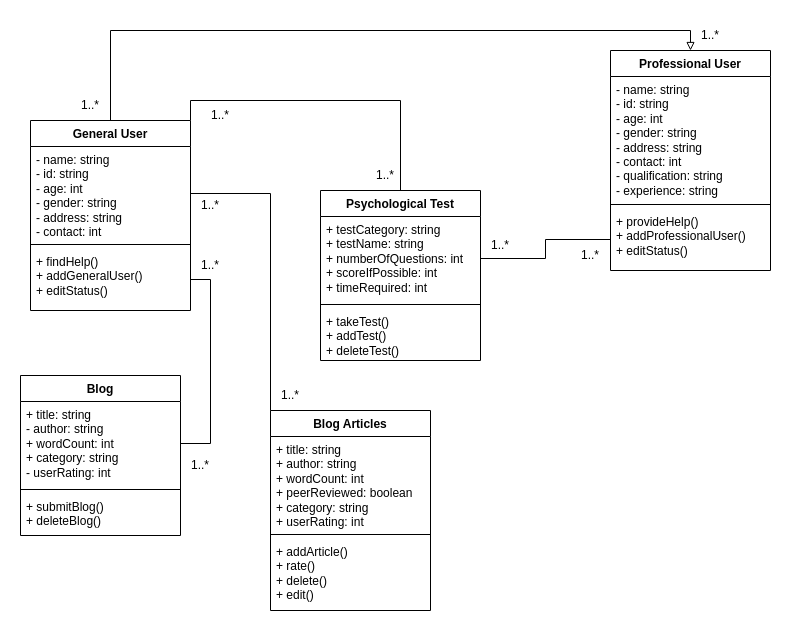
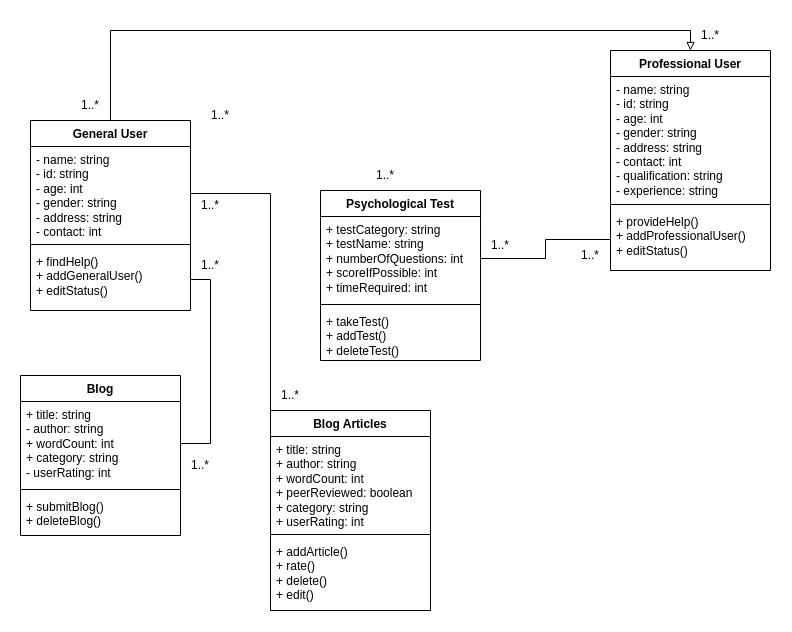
edge "General User" -- "Psychological Test": removed
